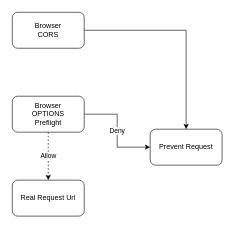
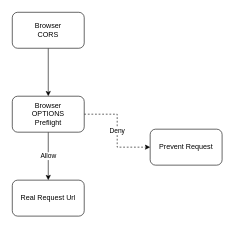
edge "Browser CORS" -> "Prevent Request": now "Browser CORS" -> "Browser OPTIONS Preflight"
edge "Browser OPTIONS Preflight" -> "Prevent Request": style solid -> dashed
edge "Browser OPTIONS Preflight" -> "Real Request Url": style dashed -> solid
